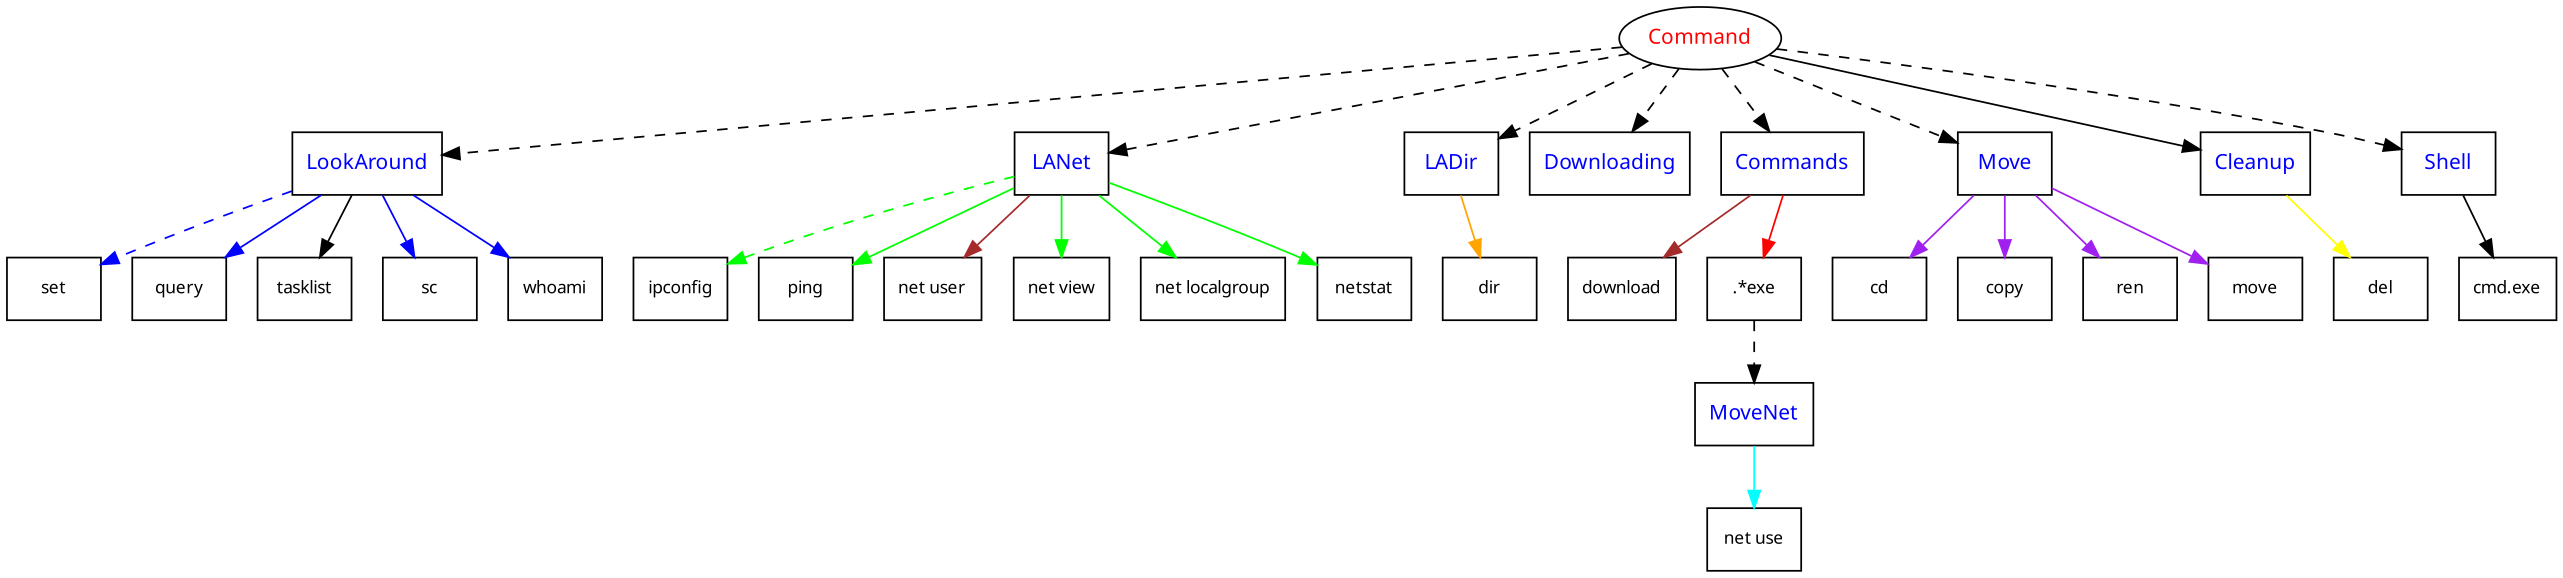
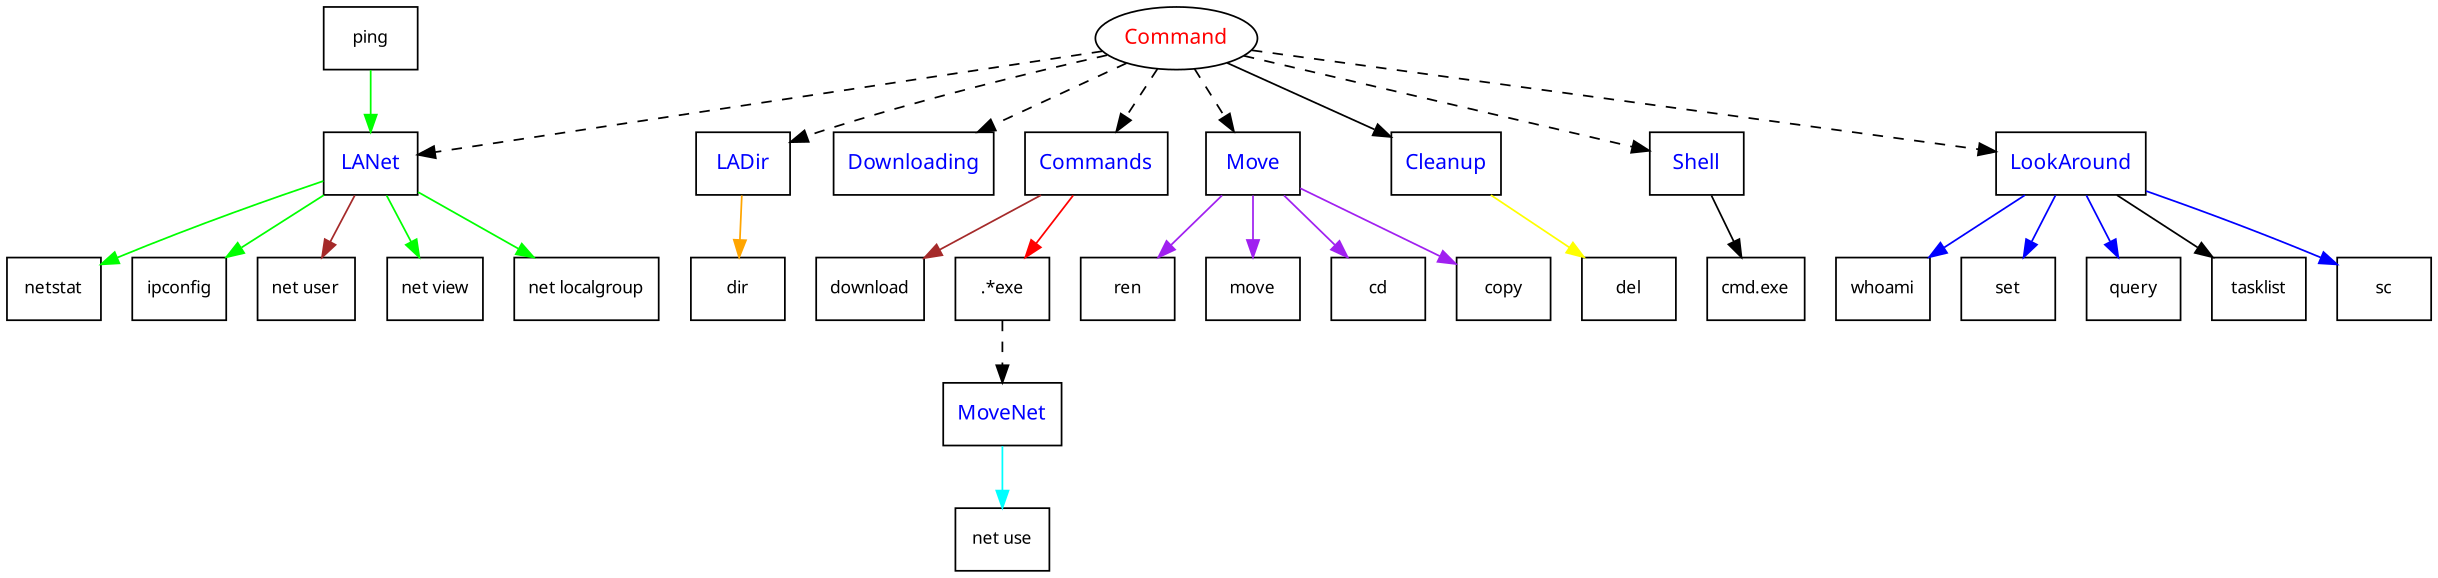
edge "LANet" -> "ipconfig": style dashed -> solid
edge "LookAround" -> "set": style dashed -> solid
edge "LANet" -> "ping": reversed
